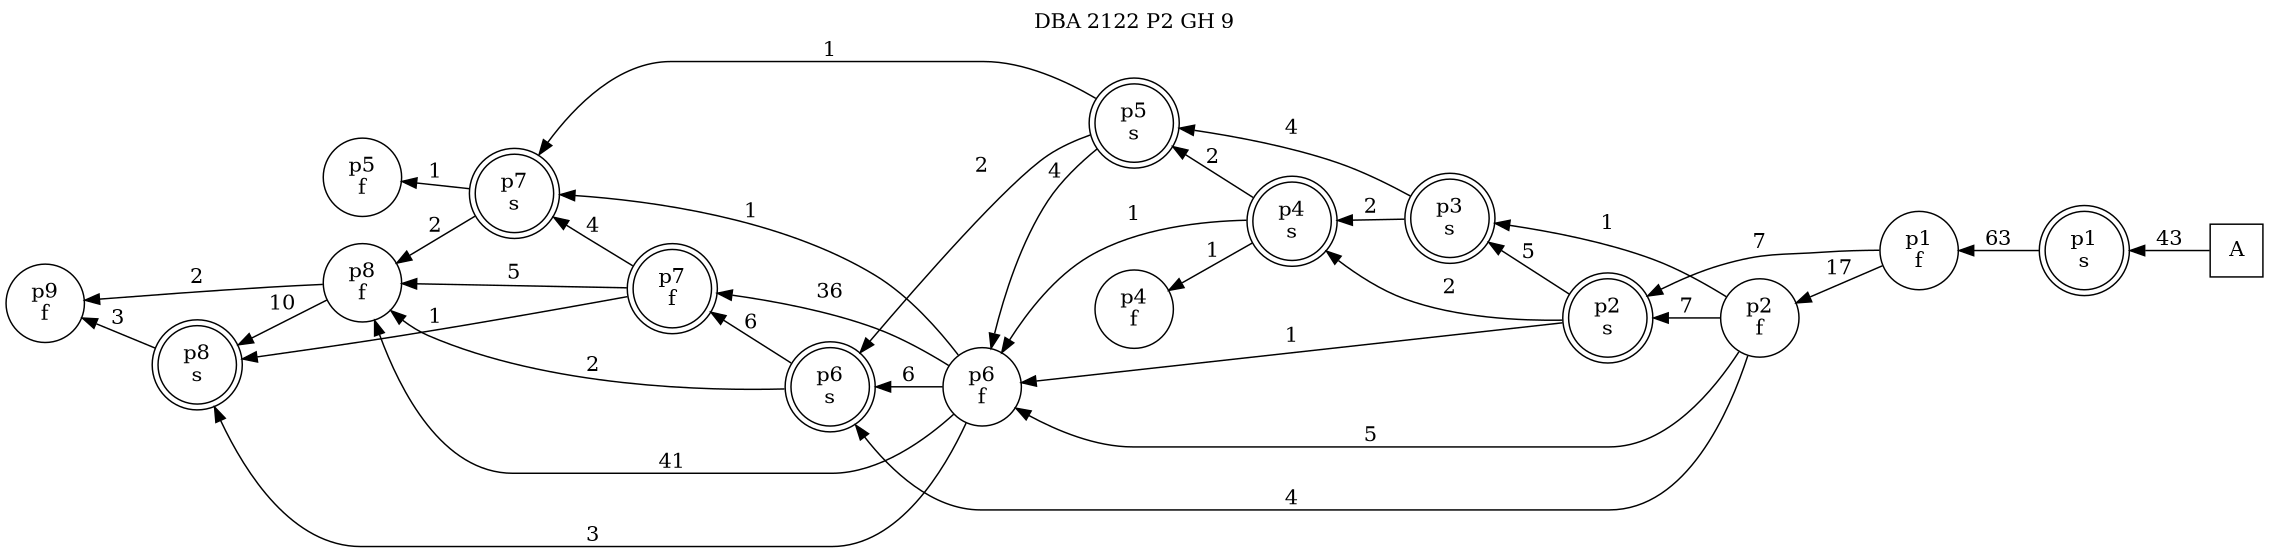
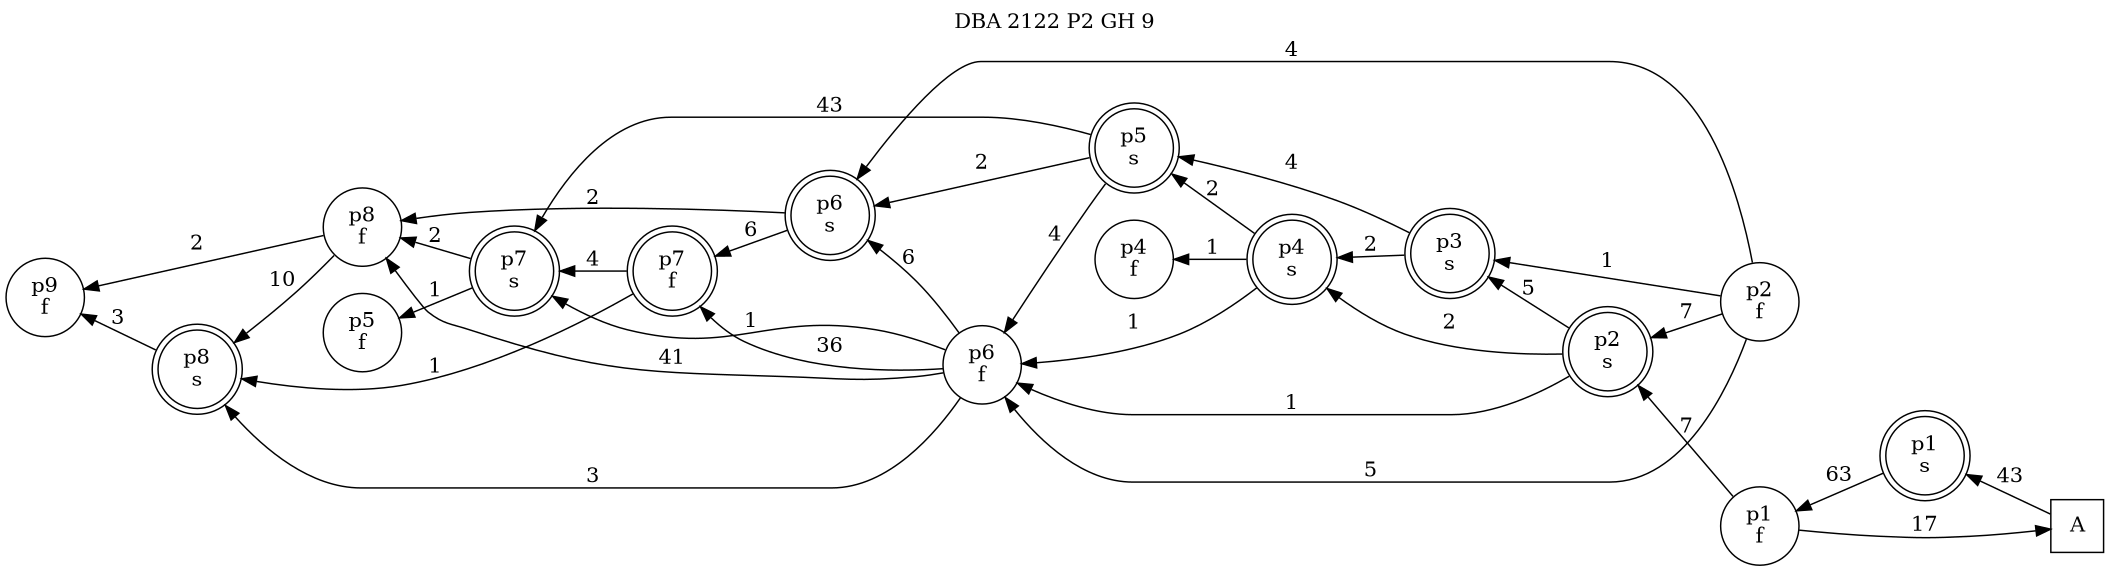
edge "p5 s" -> "p7 s": label "1" -> "43"
edge "p1 f" -> "p2 f": now "p1 f" -> "A"
edge "p7 f" -> "p8 f": removed, label "5"
